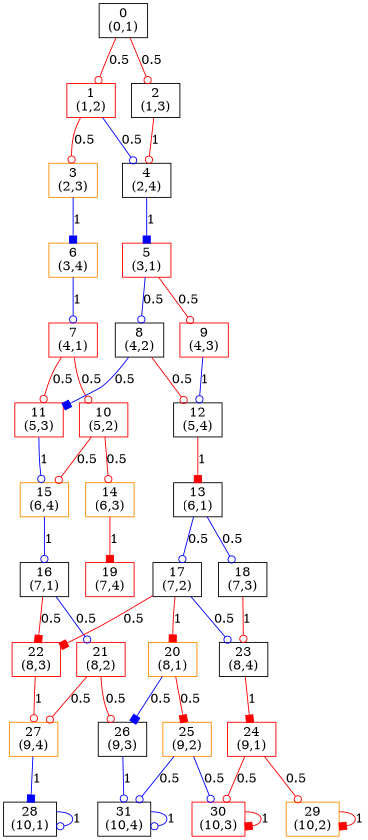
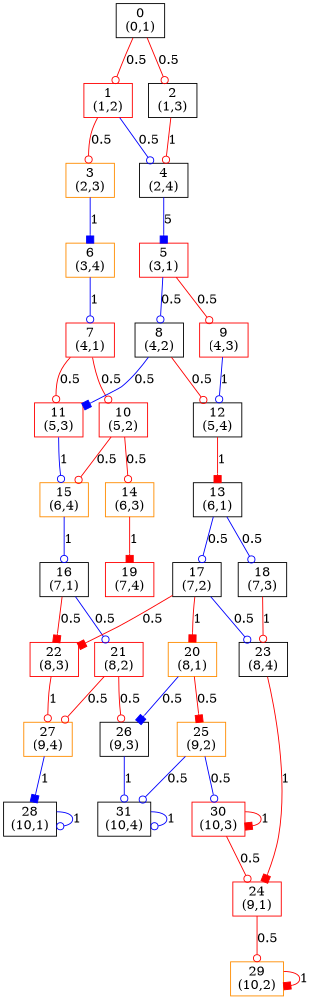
edge "4 (2,4)" -> "5 (3,1)": label "1" -> "5"
edge "24 (9,1)" -> "30 (10,3)": reversed
